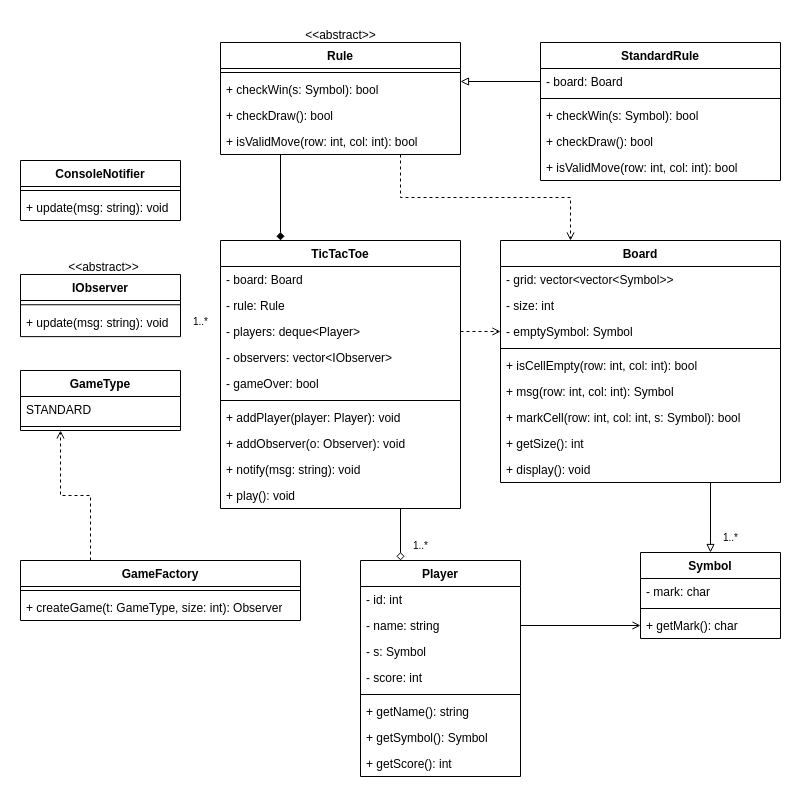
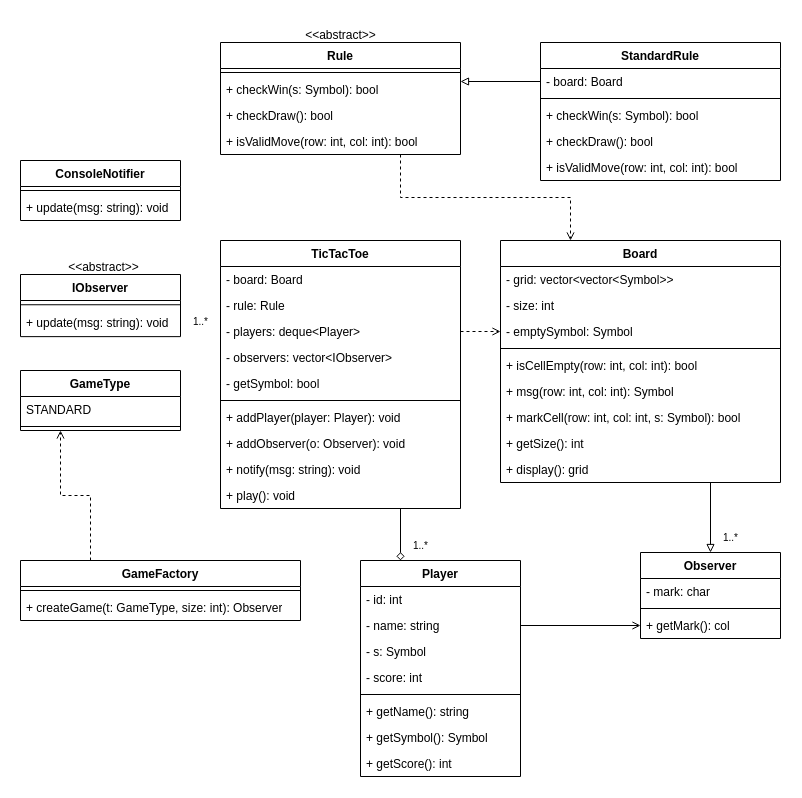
edge "Rule" -> "TicTacToe": removed
node "- gameOver: bool": label "- gameOver: bool" -> "- getSymbol: bool"
node "+ display(): void": label "+ display(): void" -> "+ display(): grid"
node "Symbol": label "Symbol" -> "Observer"
node "+ getMark(): char": label "+ getMark(): char" -> "+ getMark(): col"
